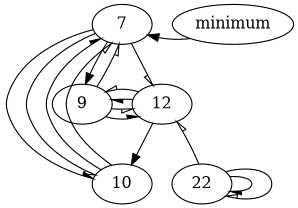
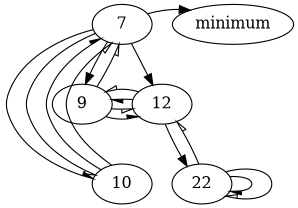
edge "minimum" -> "7": reversed
edge "7" -> "12": arrowhead ornormal -> normal
edge "12" -> "10": now "12" -> "22"
